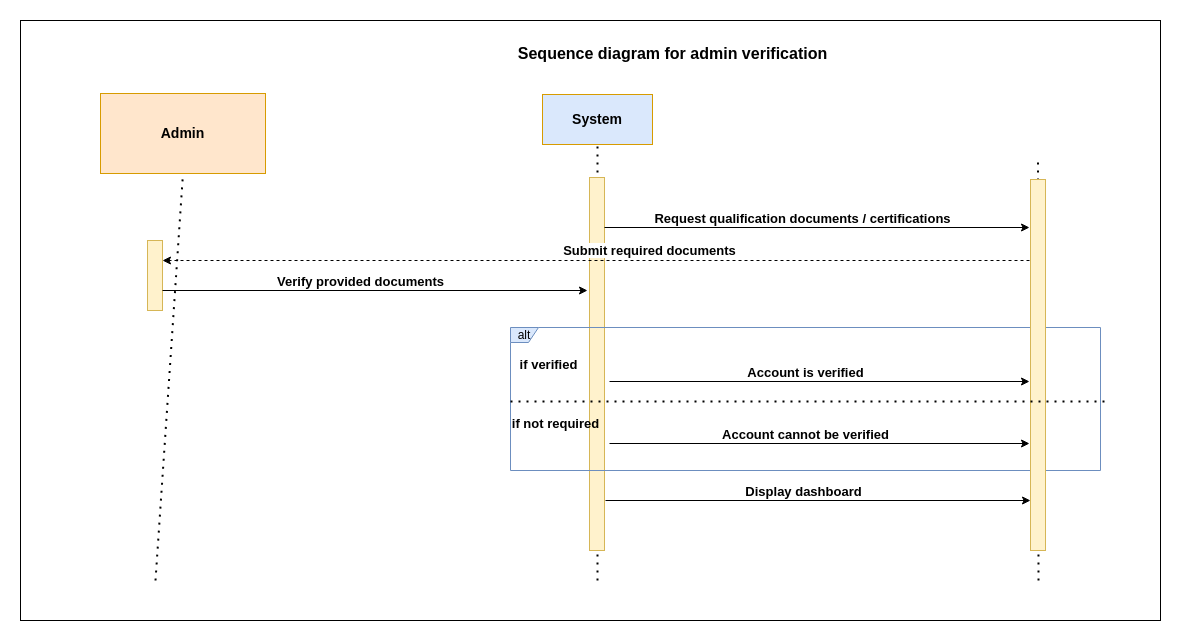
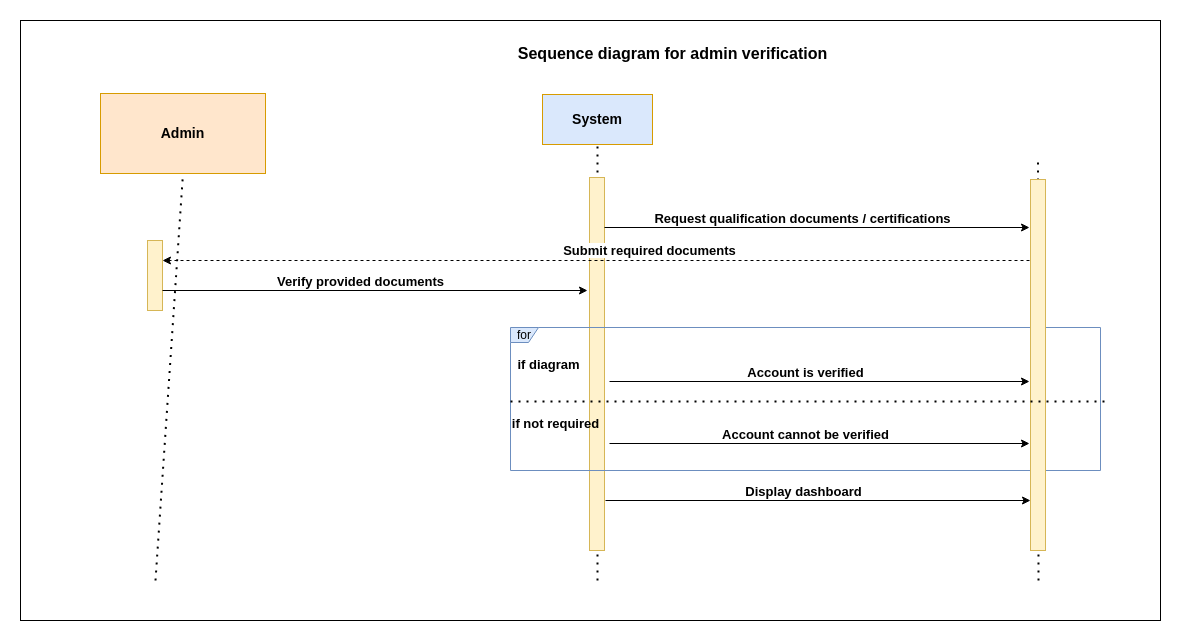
node "alt": label "alt" -> "for"
node "if verified": label "if verified" -> "if diagram"
